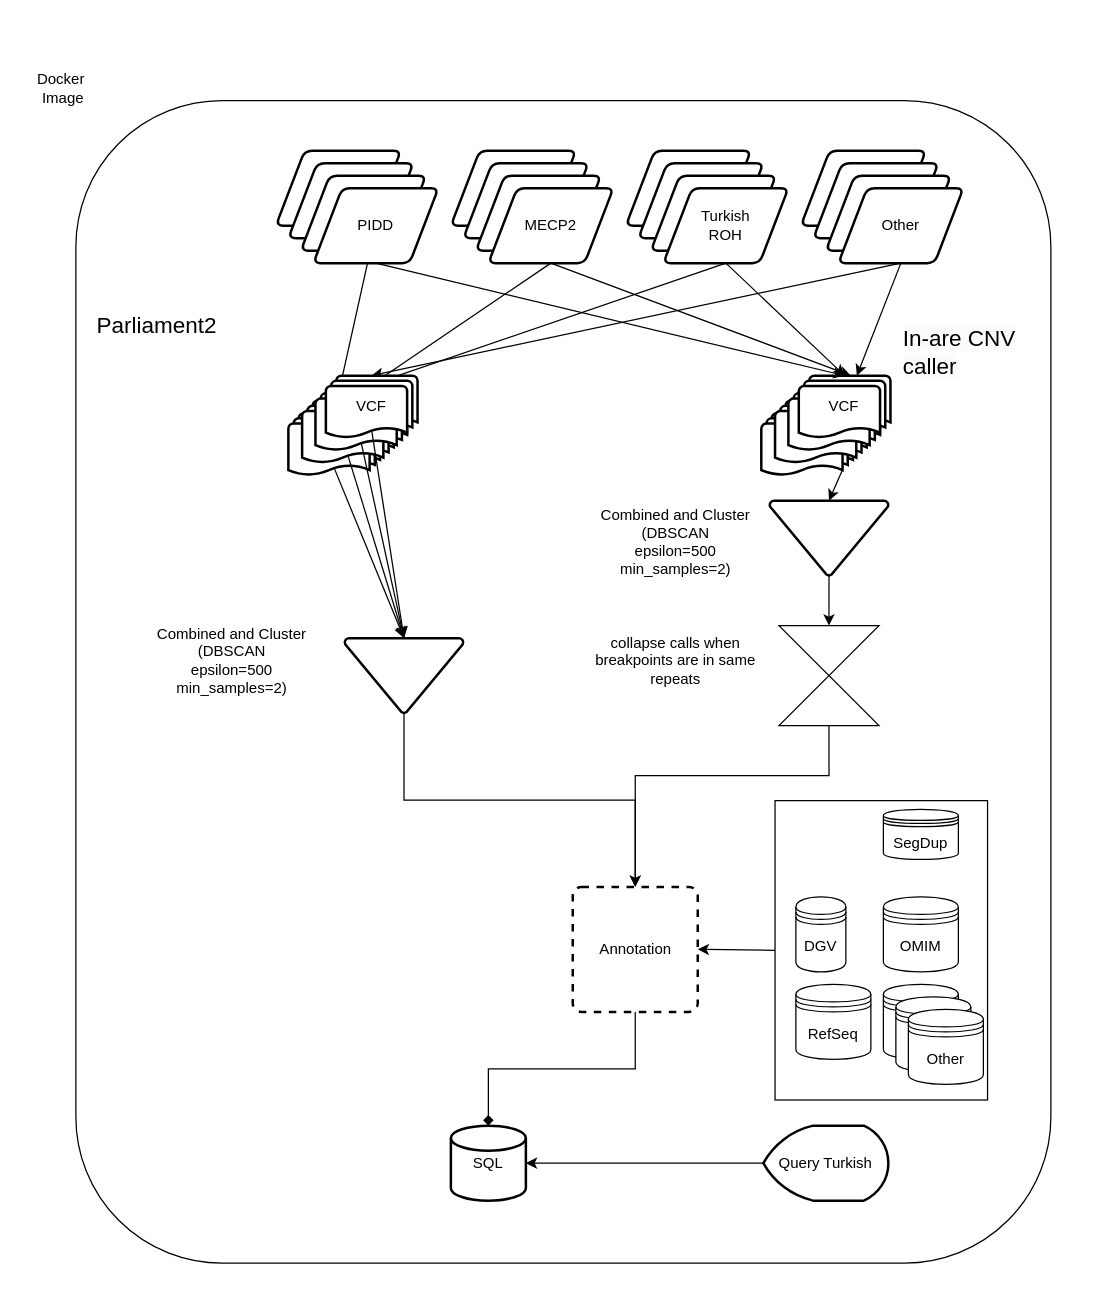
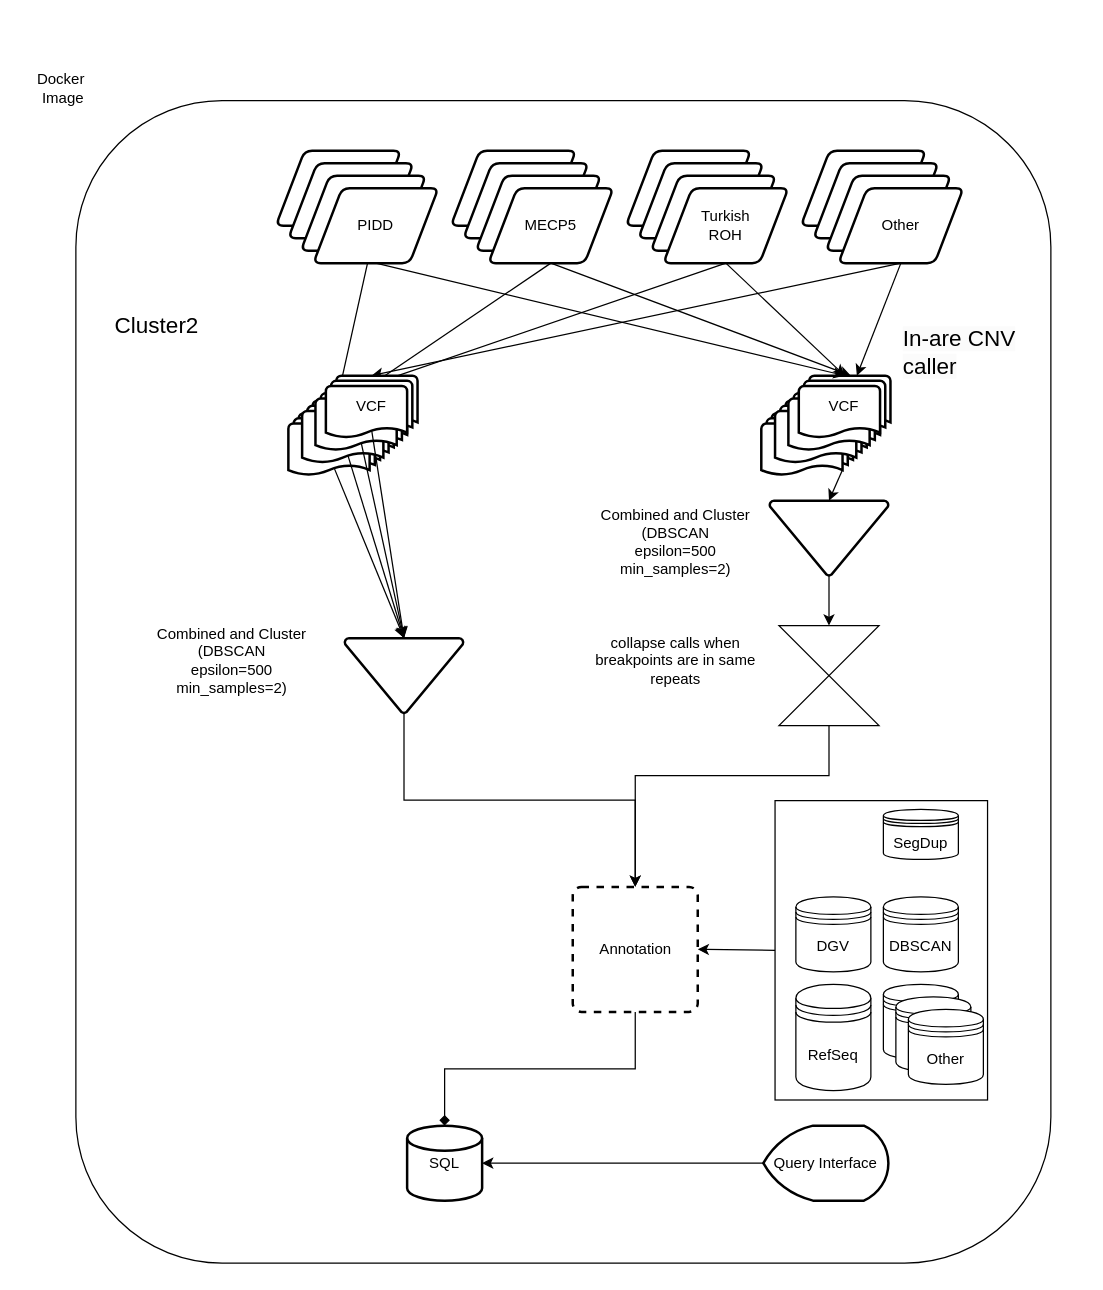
node "MECP2": label "MECP2" -> "MECP5"
node "Parliament2": label "Parliament2" -> "Cluster2"
node "DGV": size 50x75 -> 75x75
node "OMIM": label "OMIM" -> "DBSCAN"
node "RefSeq": size 75x75 -> 75x106
node "SQL": moved (488, 1163) -> (444, 1163)
node "Query Turkish": label "Query Turkish" -> "Query Interface"
